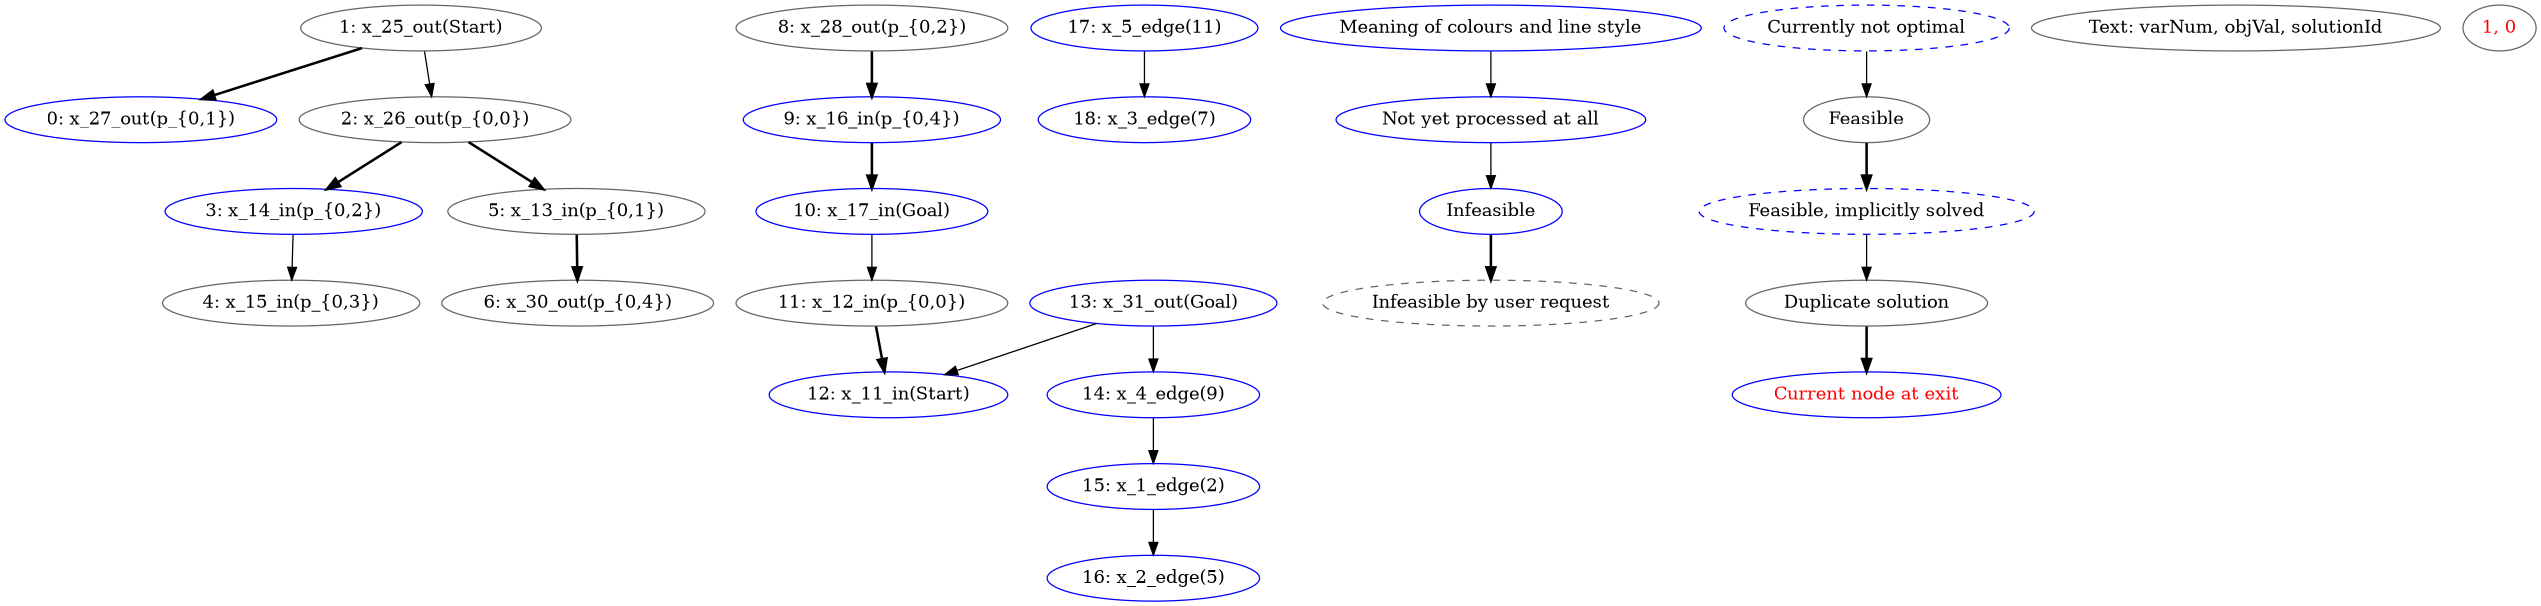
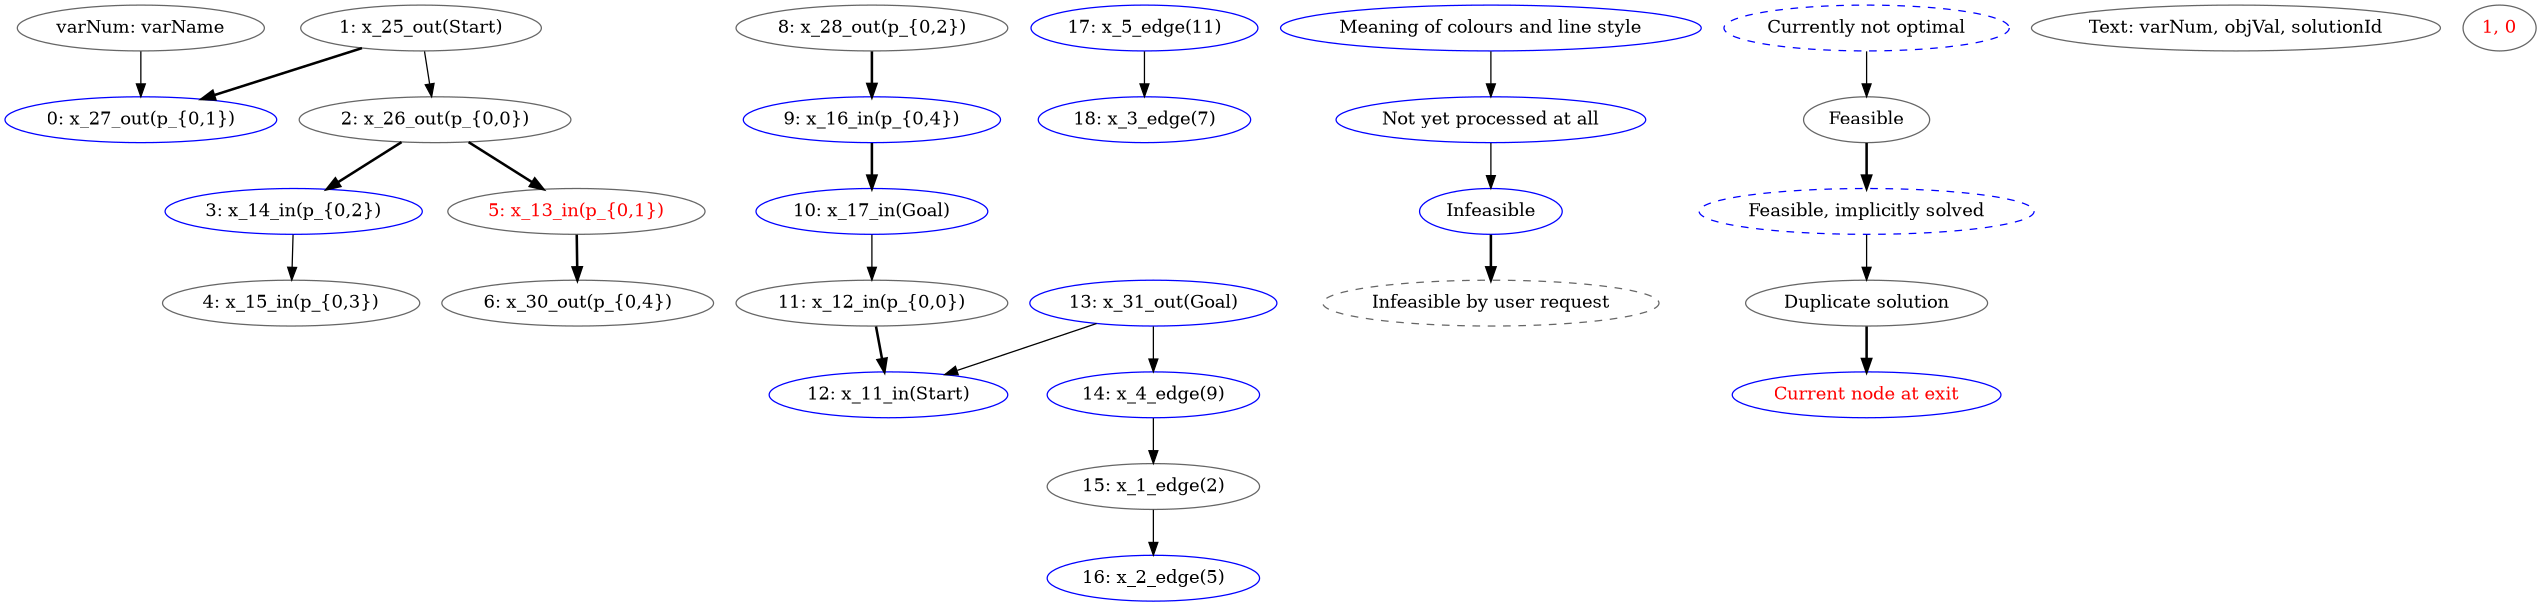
node "varNum: varName": added
node "5: x_13_in(p_{0,1})": fontcolor black -> red
node "15: x_1_edge(2)": color blue -> gray40
